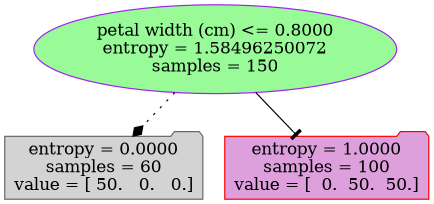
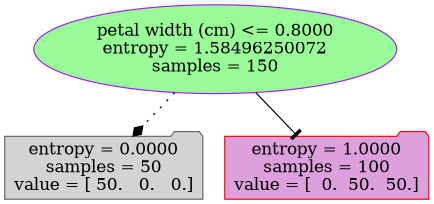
node "entropy = 0.0000 samples = 60 value = [ 50.   0.   0.]": label "entropy = 0.0000 samples = 60 value = [ 50.   0.   0.]" -> "entropy = 0.0000 samples = 50 value = [ 50.   0.   0.]"
